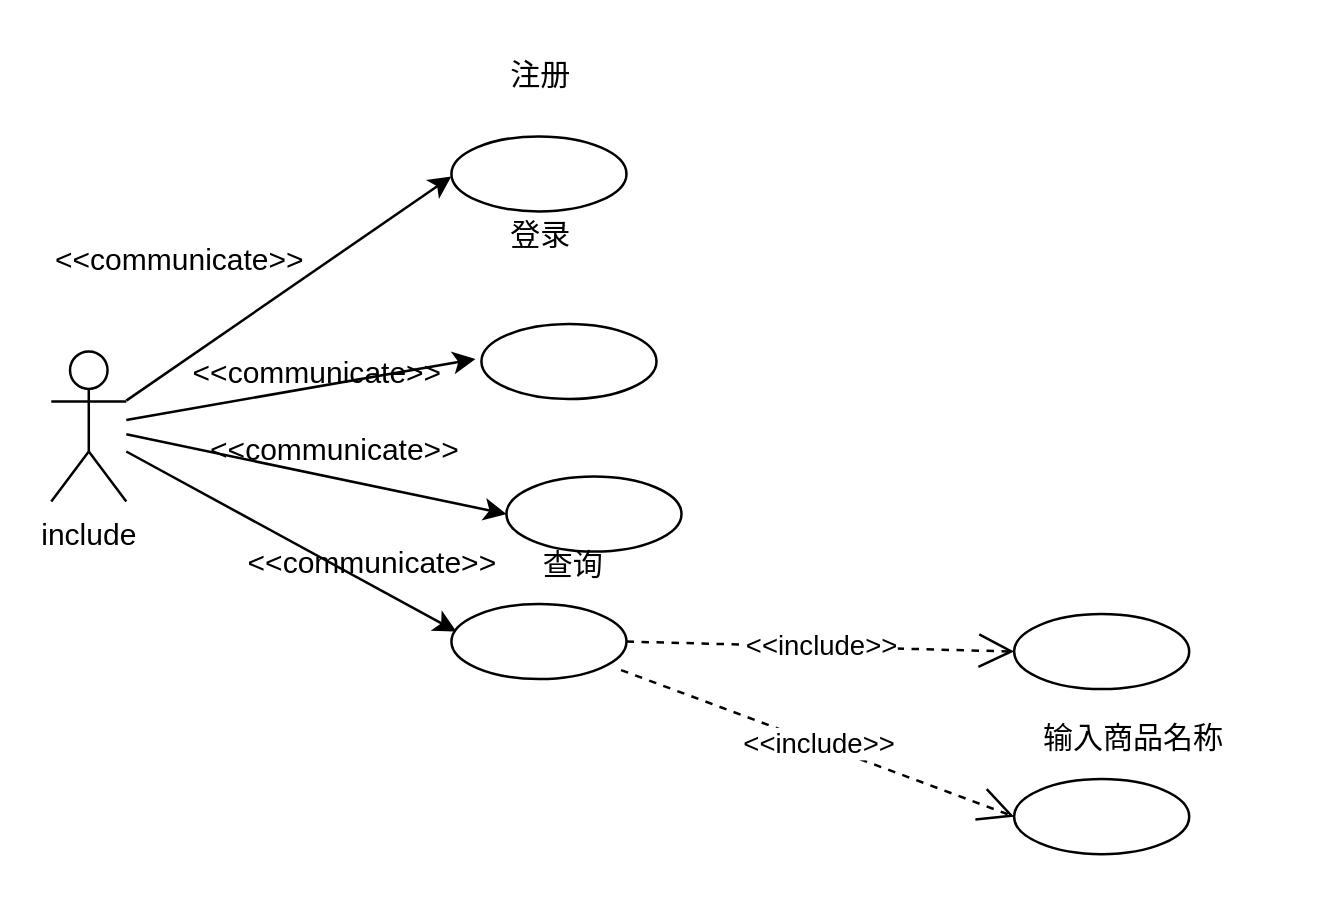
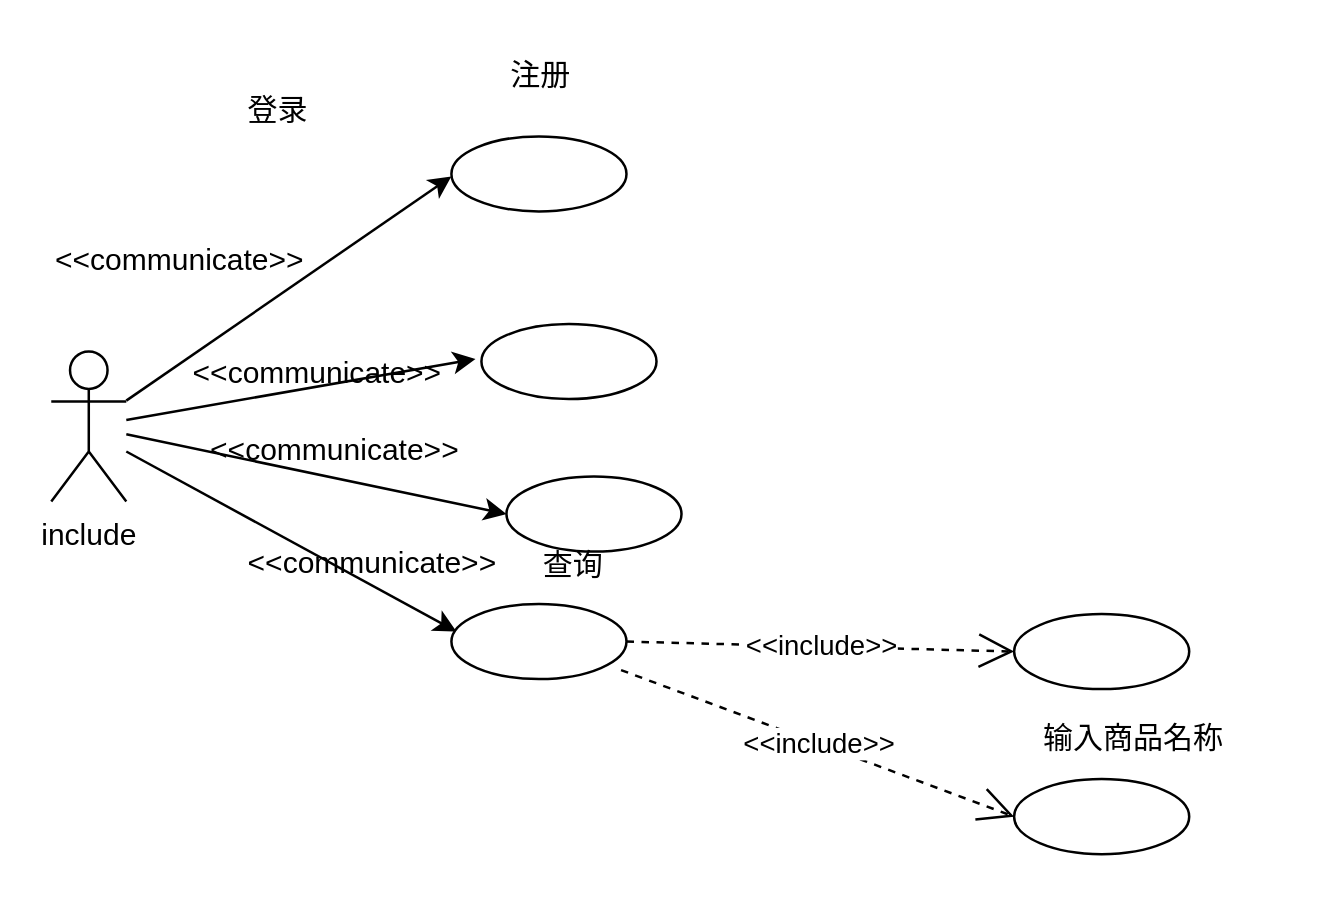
node "登录": moved (556, 236) -> (294, 111)
